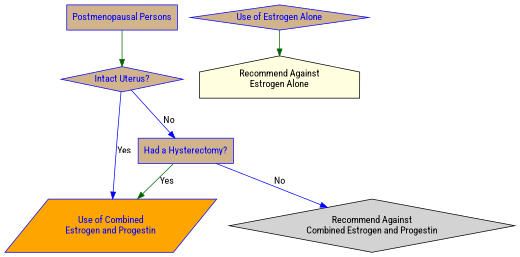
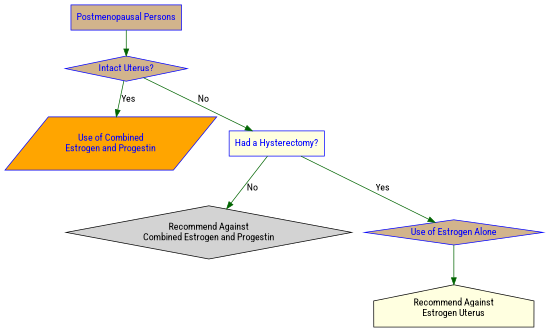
node "Recommend Against Estrogen Alone": label "Recommend Against Estrogen Alone" -> "Recommend Against Estrogen Uterus"
edge "Intact Uterus?" -> "Had a Hysterectomy?": color blue -> darkgreen
edge "Intact Uterus?" -> "Use of Combined Estrogen and Progestin": color blue -> darkgreen
node "Had a Hysterectomy?": fillcolor tan -> lightyellow
edge "Had a Hysterectomy?" -> "Use of Combined Estrogen and Progestin": now "Had a Hysterectomy?" -> "Use of Estrogen Alone"
edge "Had a Hysterectomy?" -> "Recommend Against Combined Estrogen and Progestin": color blue -> darkgreen
